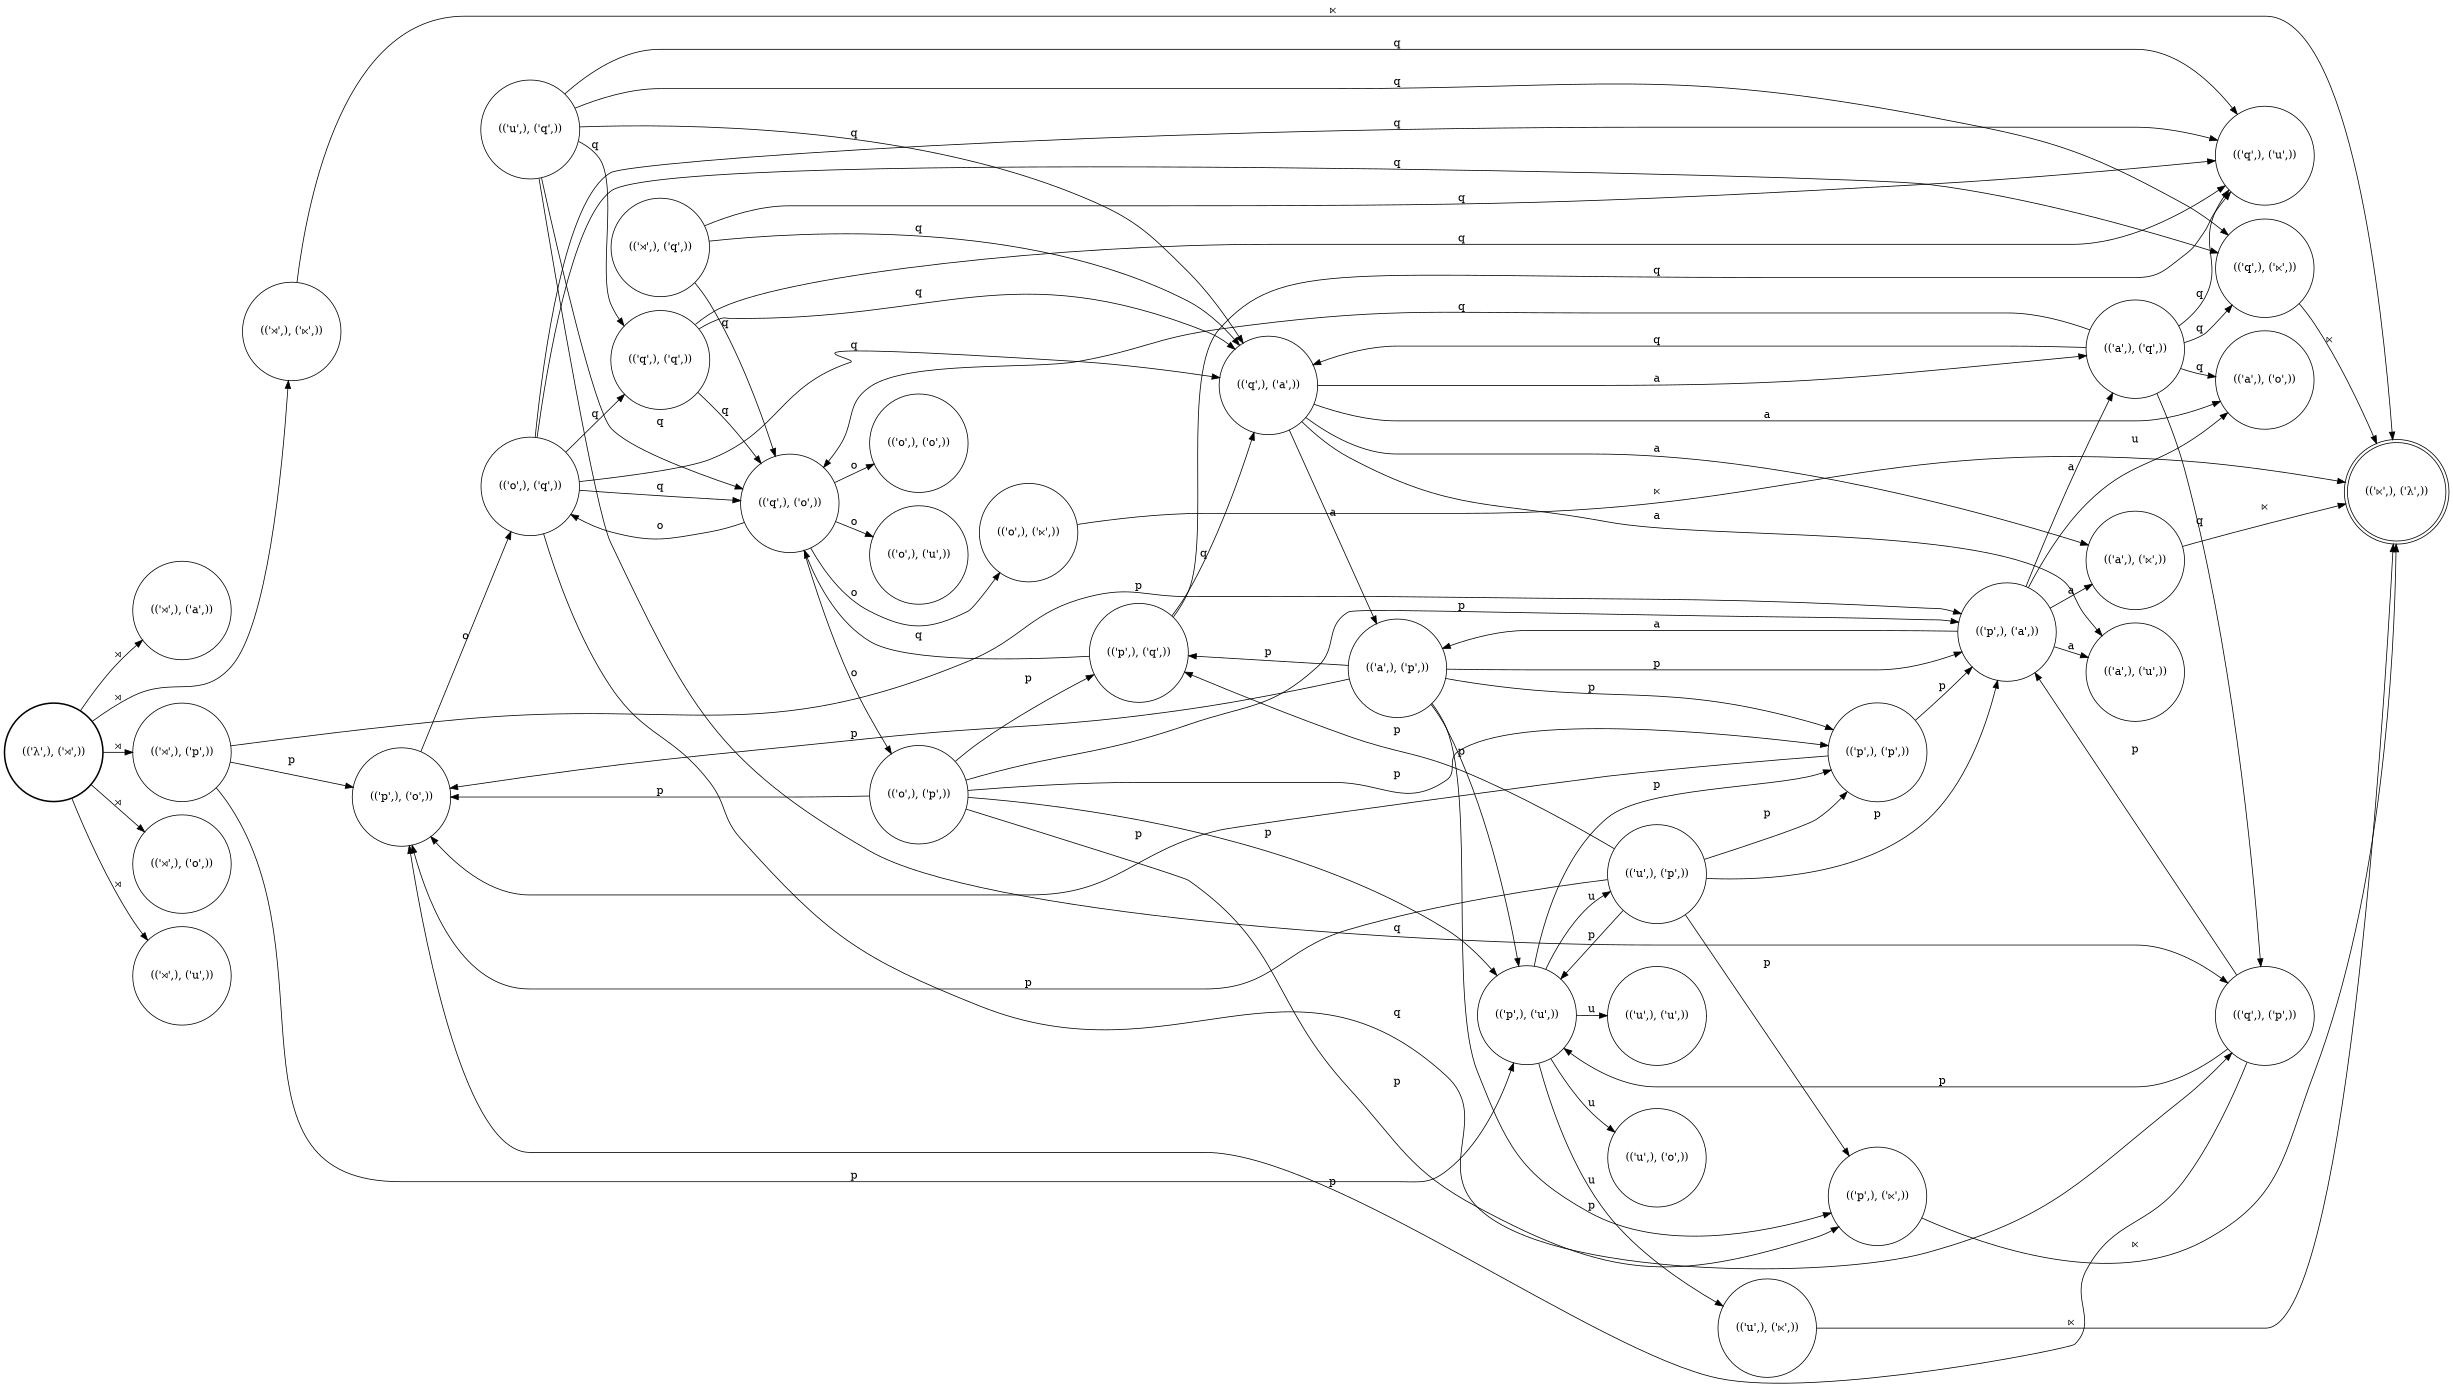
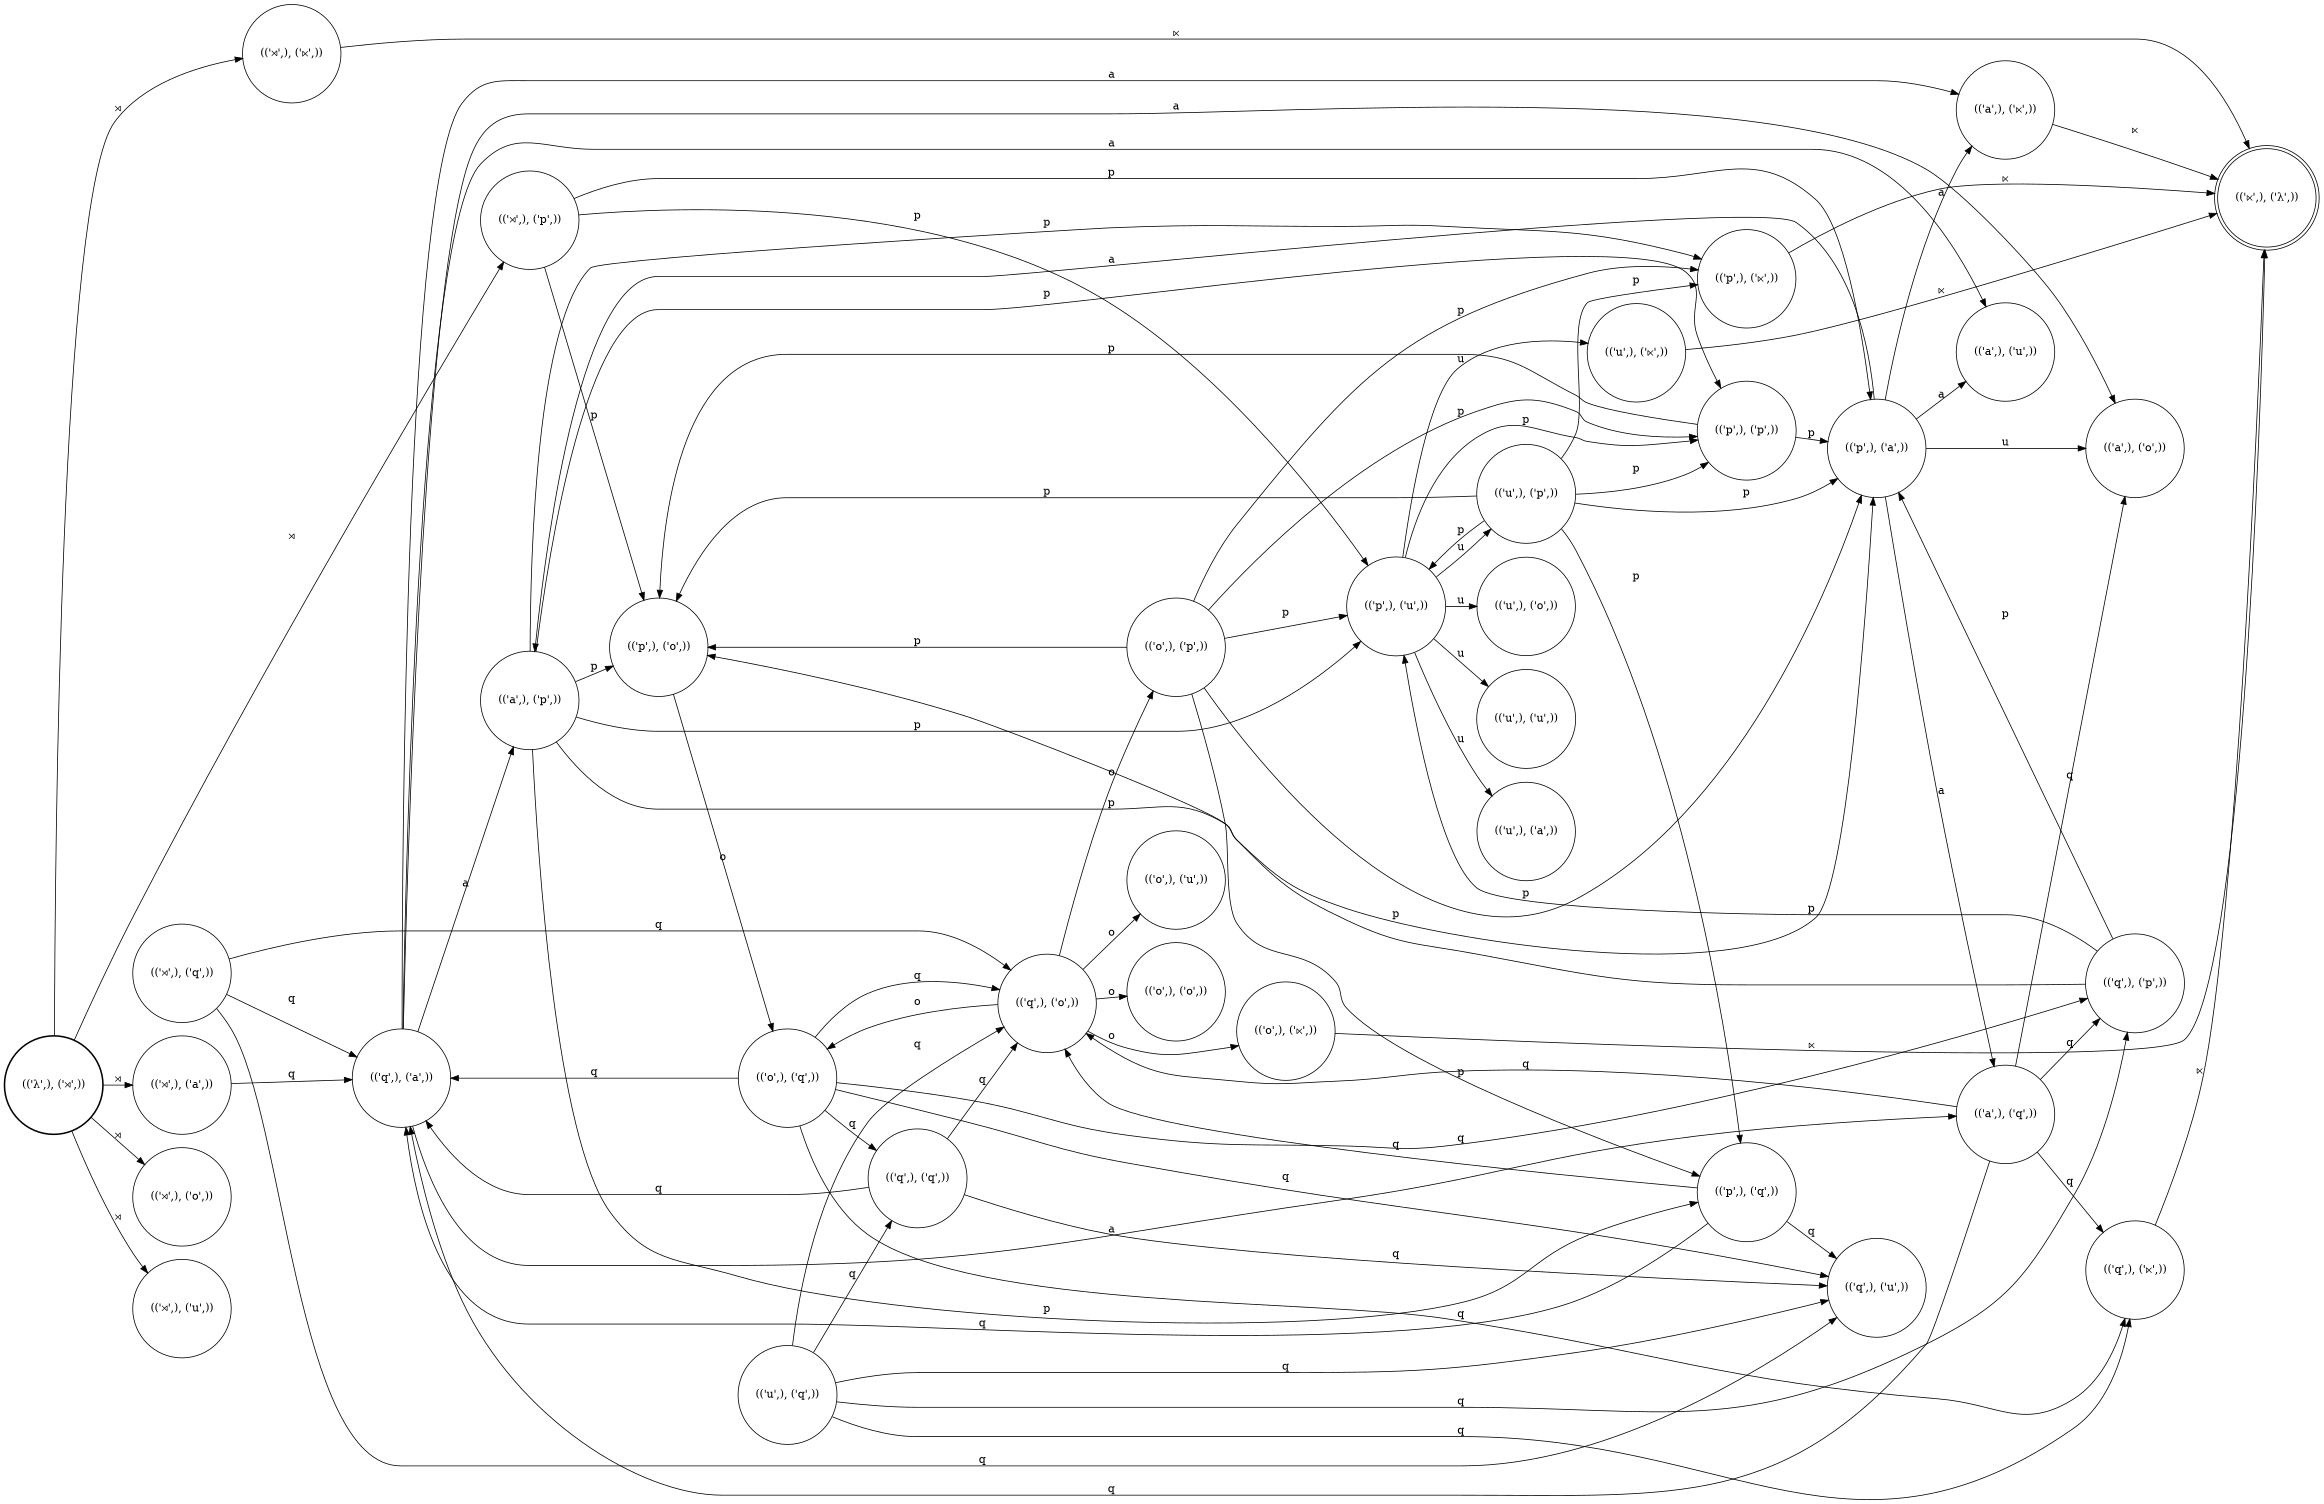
edge "(('u',), ('q',))" -> "(('q',), ('a',))": now "(('⋊',), ('a',))" -> "(('q',), ('a',))"
edge "(('a',), ('q',))" -> "(('q',), ('u',))": removed, label "q"
node "(('u',), ('a',))": added
